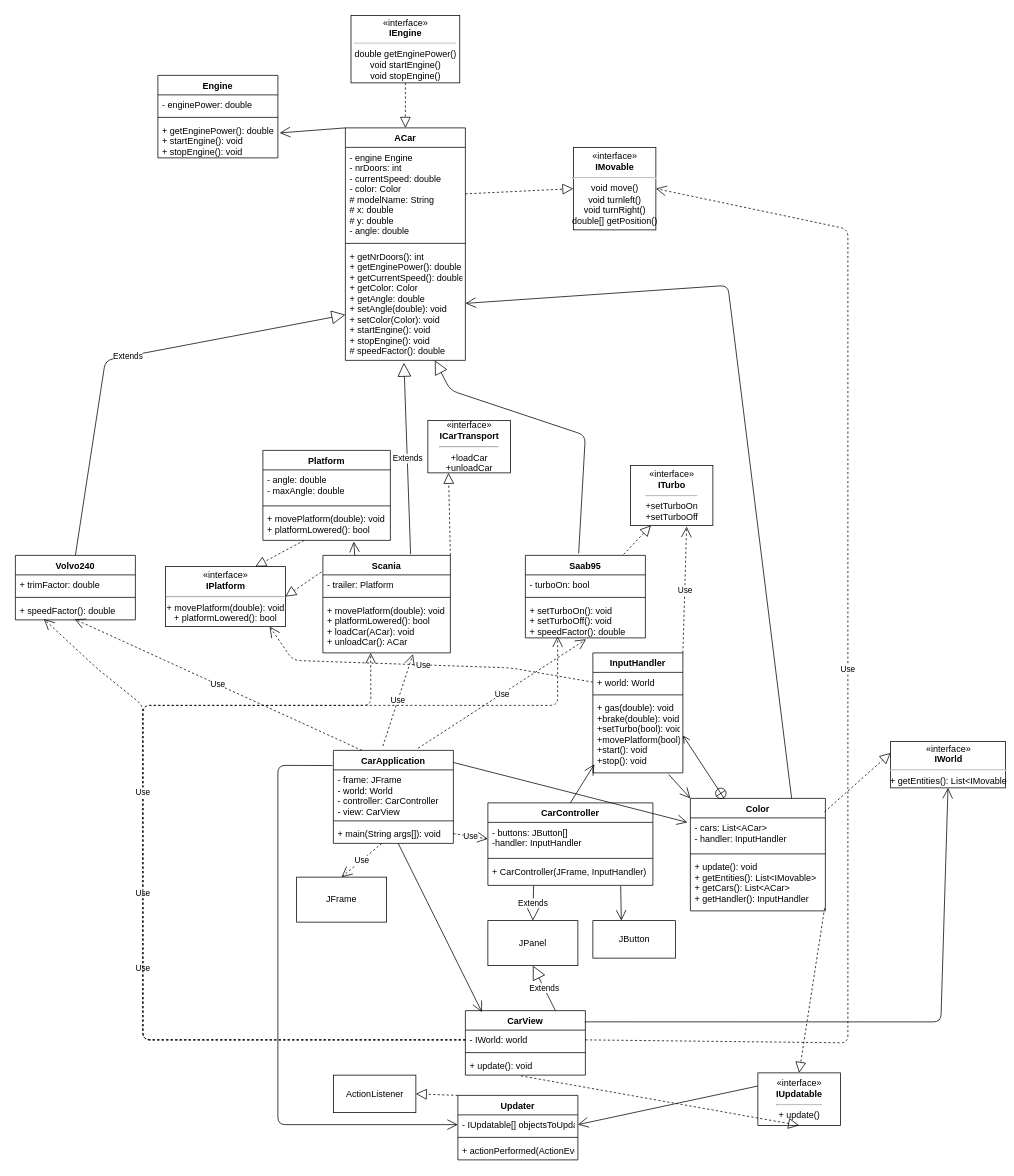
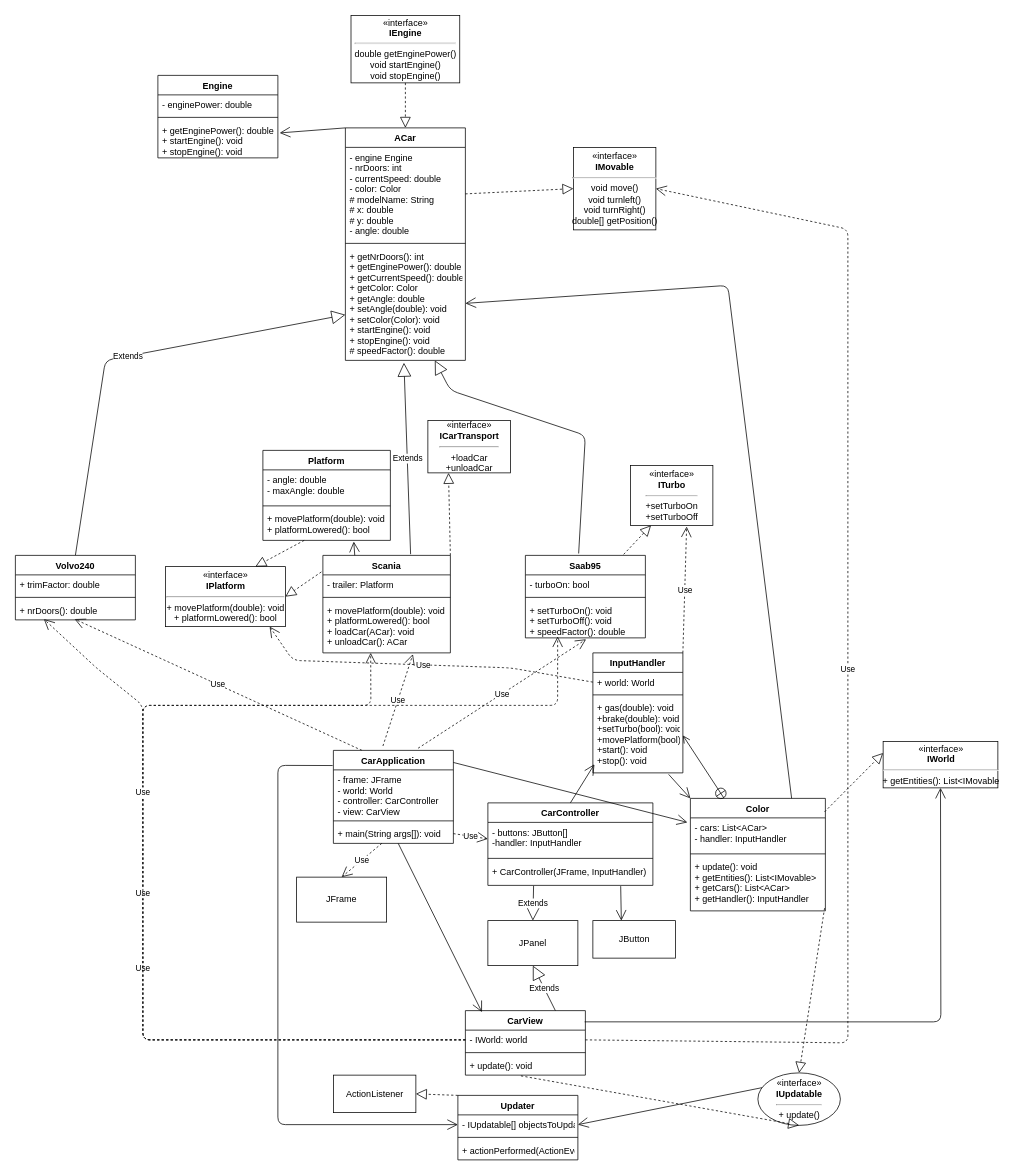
node "+ speedFactor(): double": label "+ speedFactor(): double" -> "+ nrDoors(): double"
node "«interface» IWorld+ getEntities(): List<IMovable": moved (948, 765) -> (941, 765)
node "«interface» IUpdatable+ update()": shape rectangle -> ellipse
